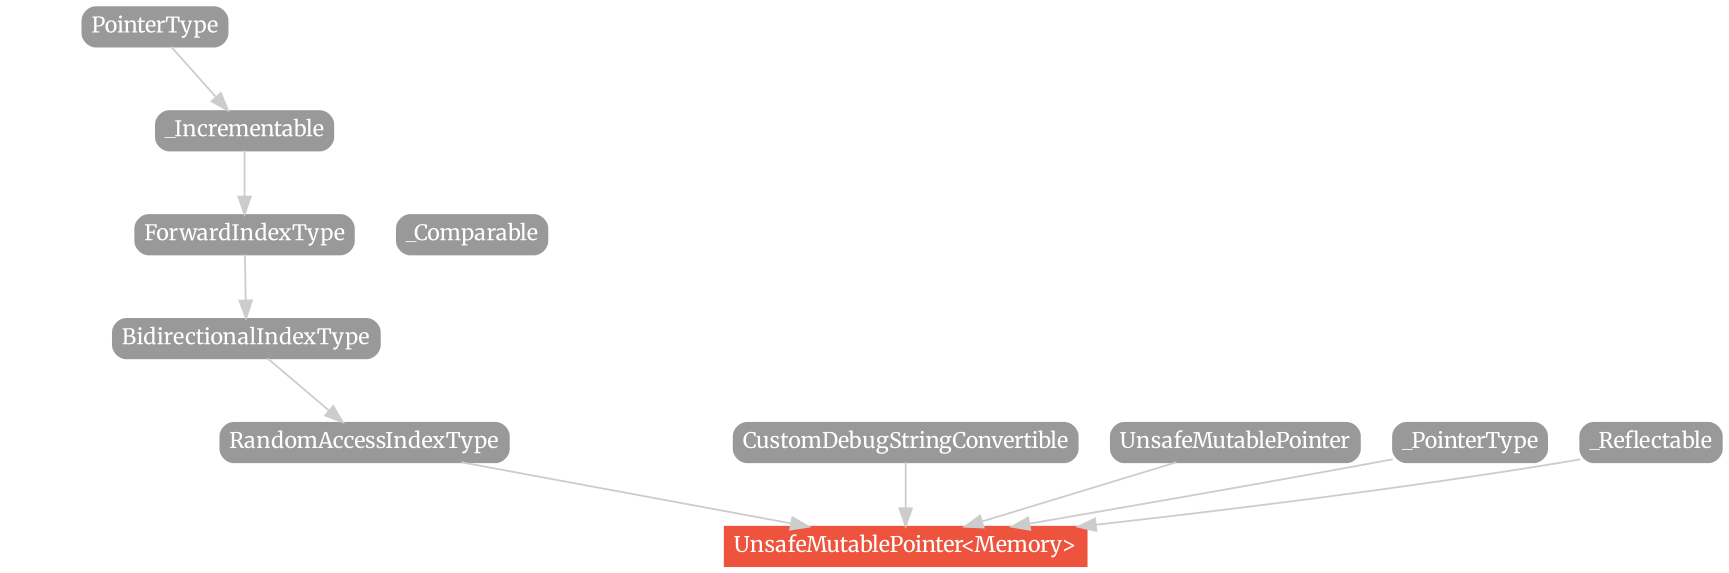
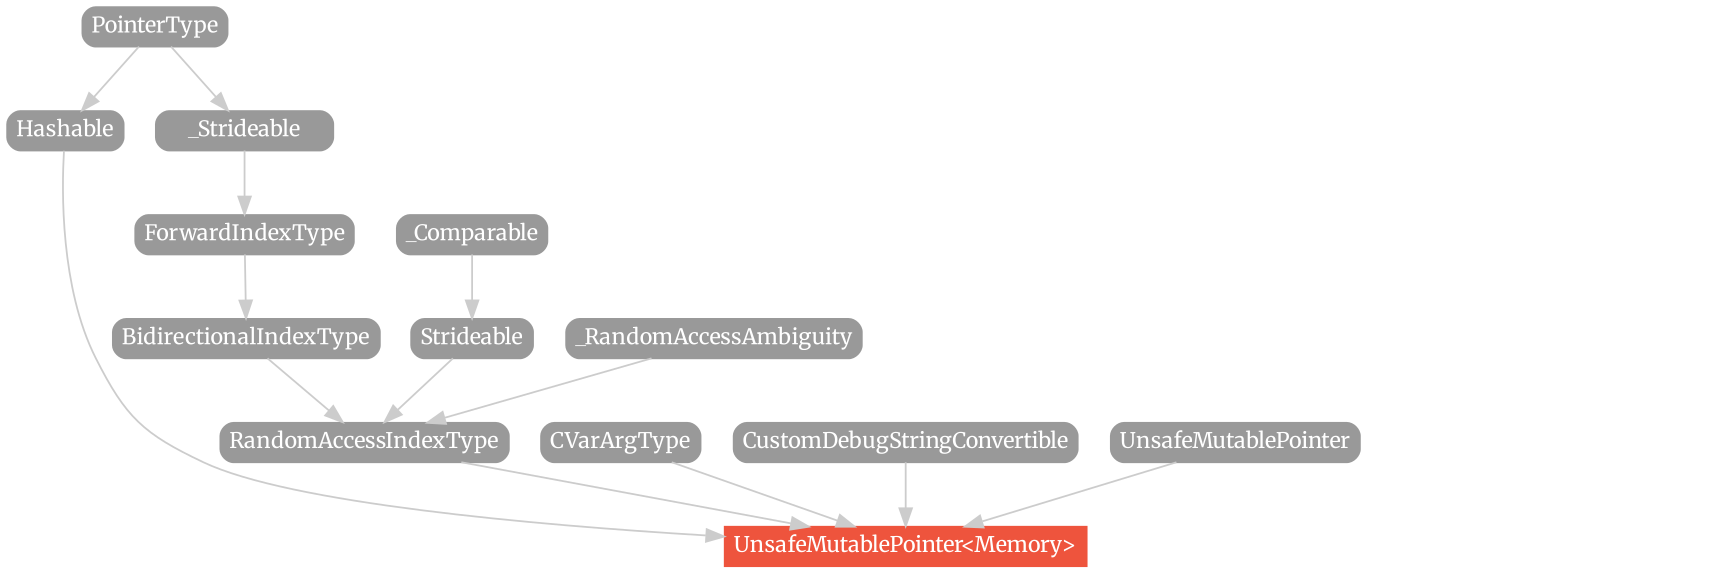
node "Hashable": added
node "_Incrementable": label "_Incrementable" -> "_Strideable"
node "Strideable": added
node "_RandomAccessAmbiguity": added
node "CVarArgType": added
node "_PointerType": removed
node "_Reflectable": removed
